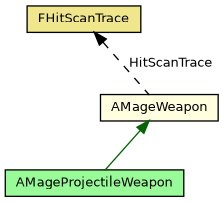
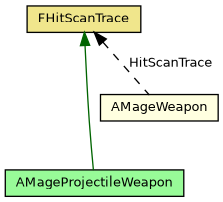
edge "AMageProjectileWeapon" -> "AMageWeapon": now "AMageProjectileWeapon" -> "FHitScanTrace"
